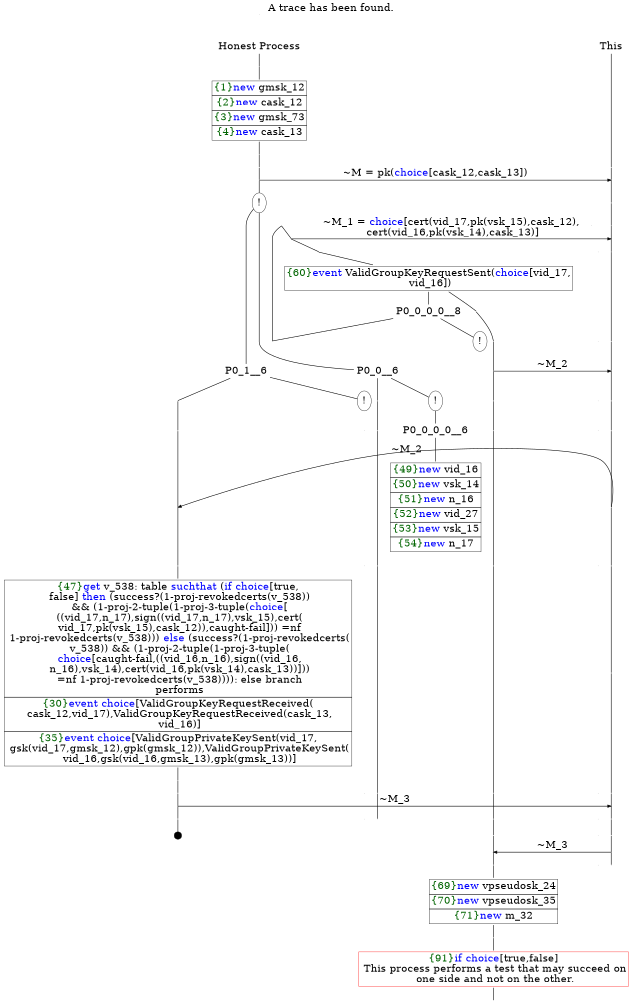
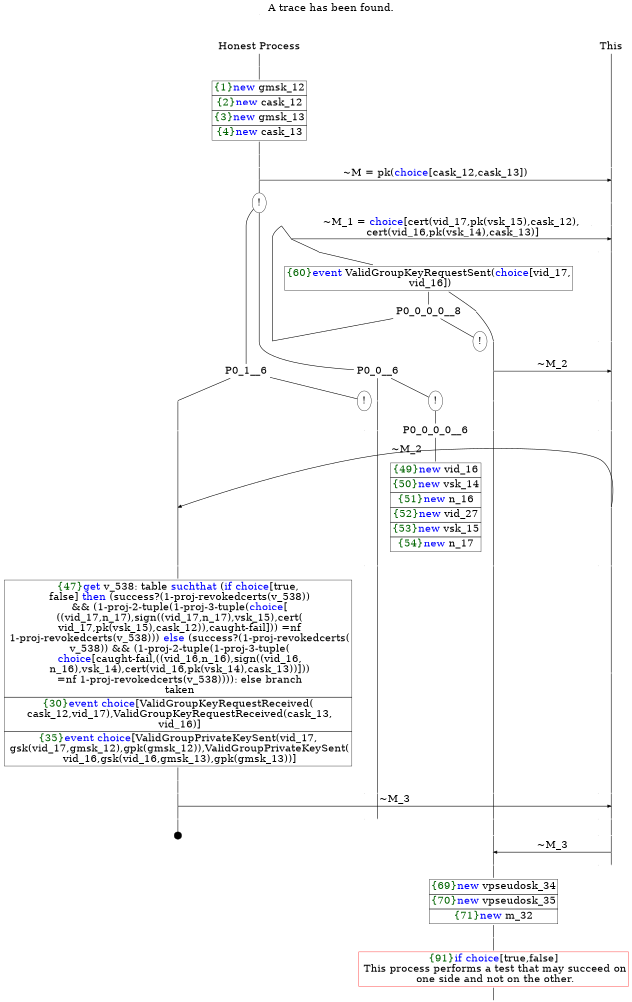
node "{1}": text "gmsk_73" -> "gmsk_13"
node "{47}": text "performs" -> "taken"
node "{69}": text "vpseudosk_24" -> "vpseudosk_34"
